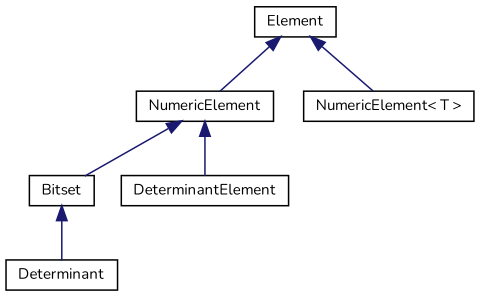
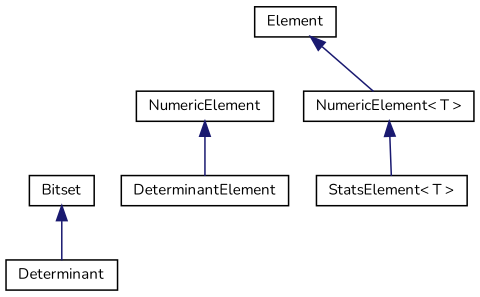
edge "NumericElement" -> "Element": removed
edge "Bitset" -> "NumericElement": removed
node "StatsElement< T >": added
